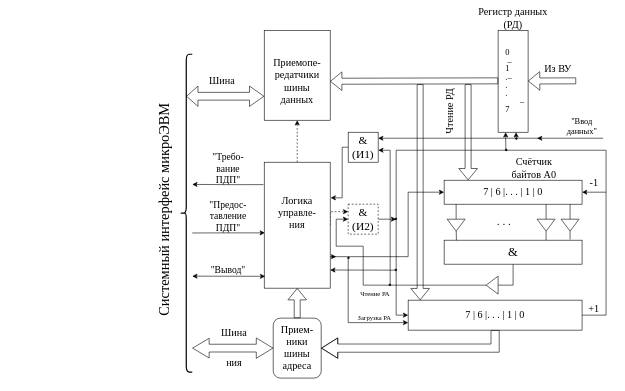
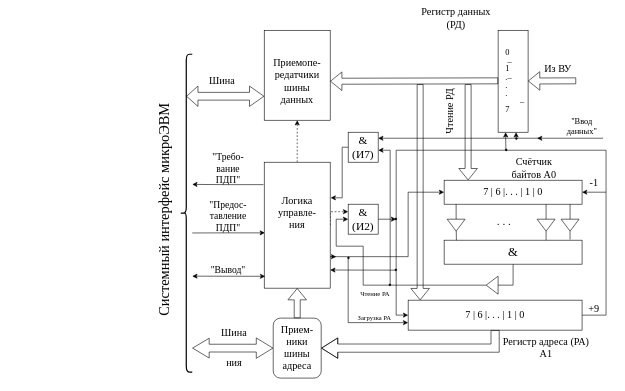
node "Регистр данных (РД)": moved (513, 18) -> (456, 18)
node "& (И1)": label "& (И1)" -> "& (И7)"
node "& (И2)": style dashed -> solid
node "+1": label "+1" -> "+9"
node "Регистр адреса (РА) А1": added
